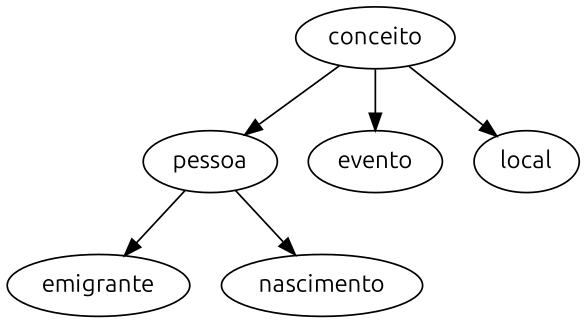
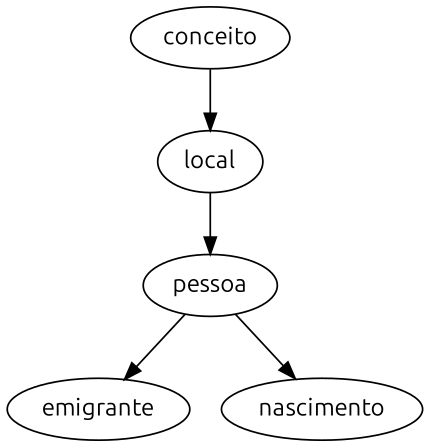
edge "conceito" -> "pessoa": now "local" -> "pessoa"
node "evento": removed
